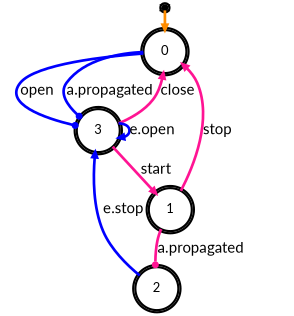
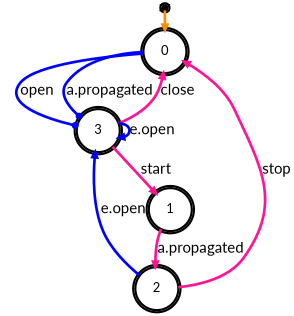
edge "1" -> "0": now "2" -> "0"
edge "2" -> "3": label "e.stop" -> "e.open"
edge "1" -> "2": arrowhead dot -> normal
